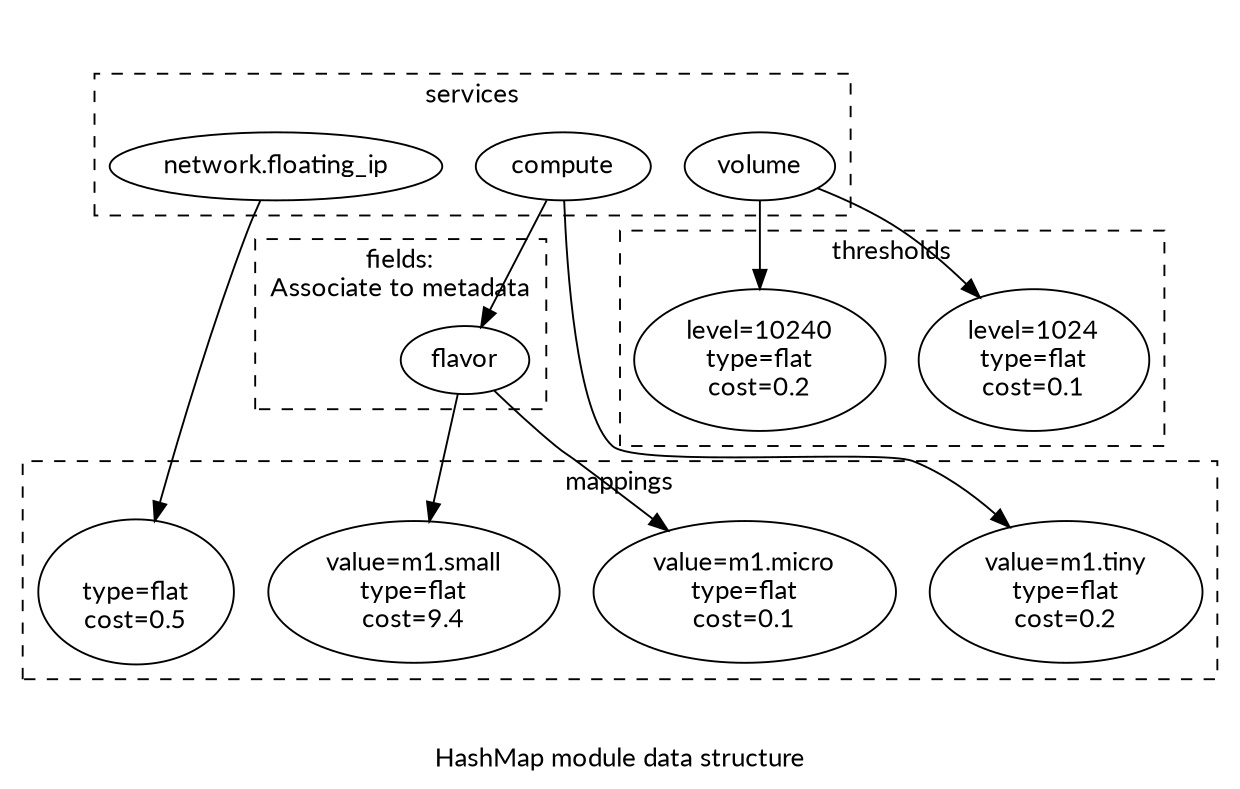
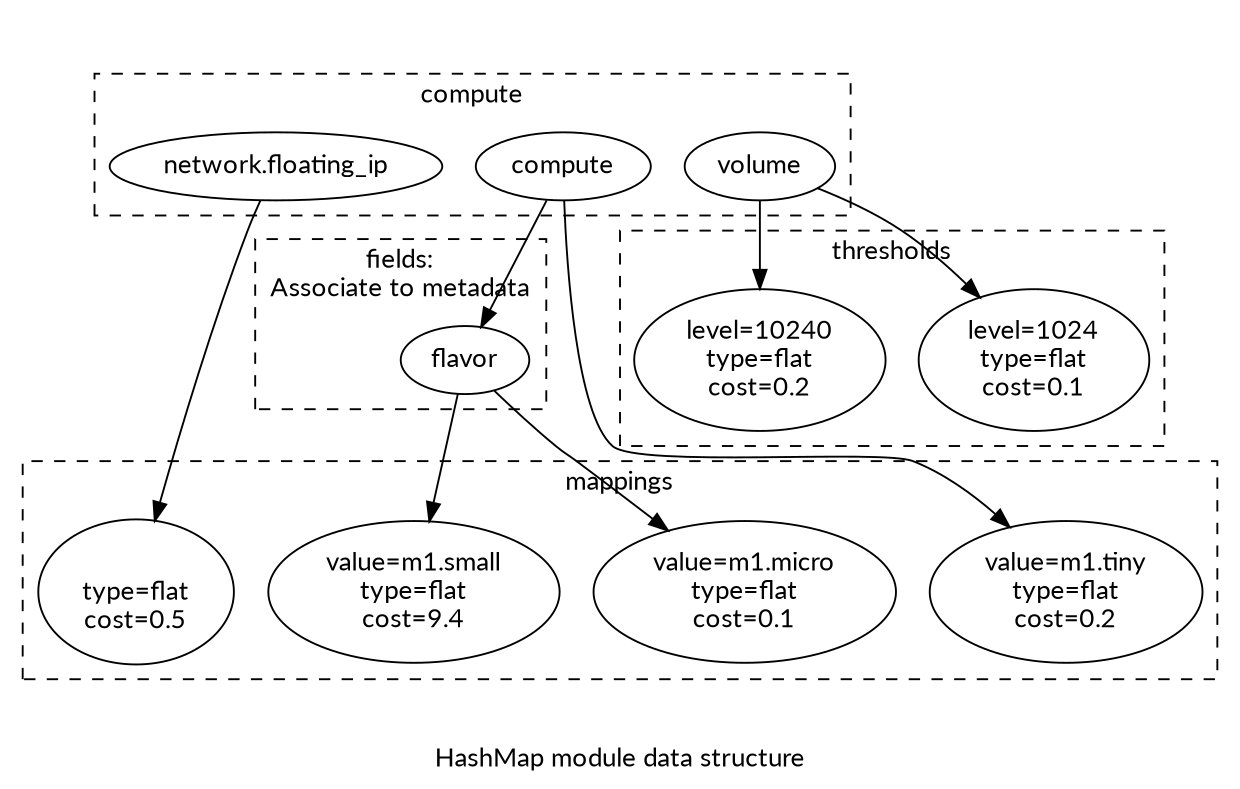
cluster "services": label "services" -> "compute"
